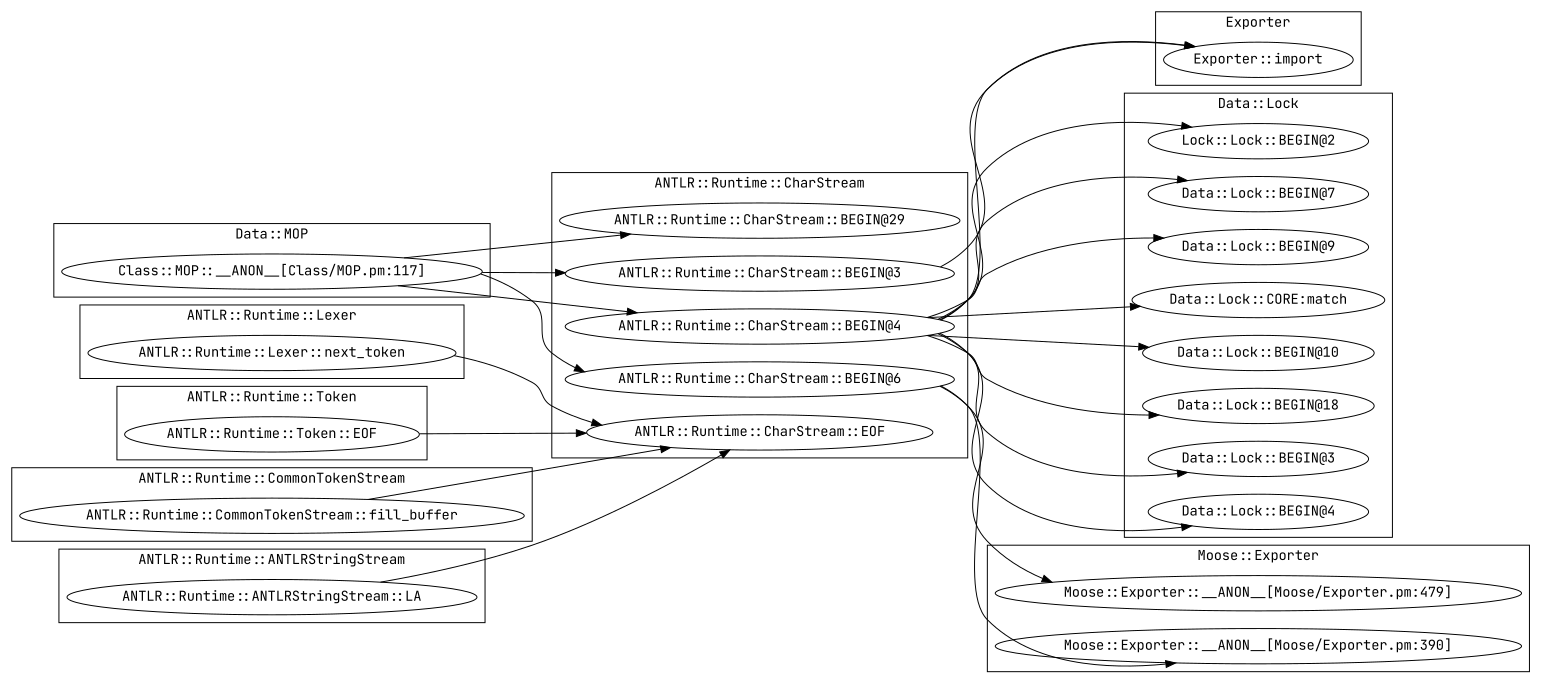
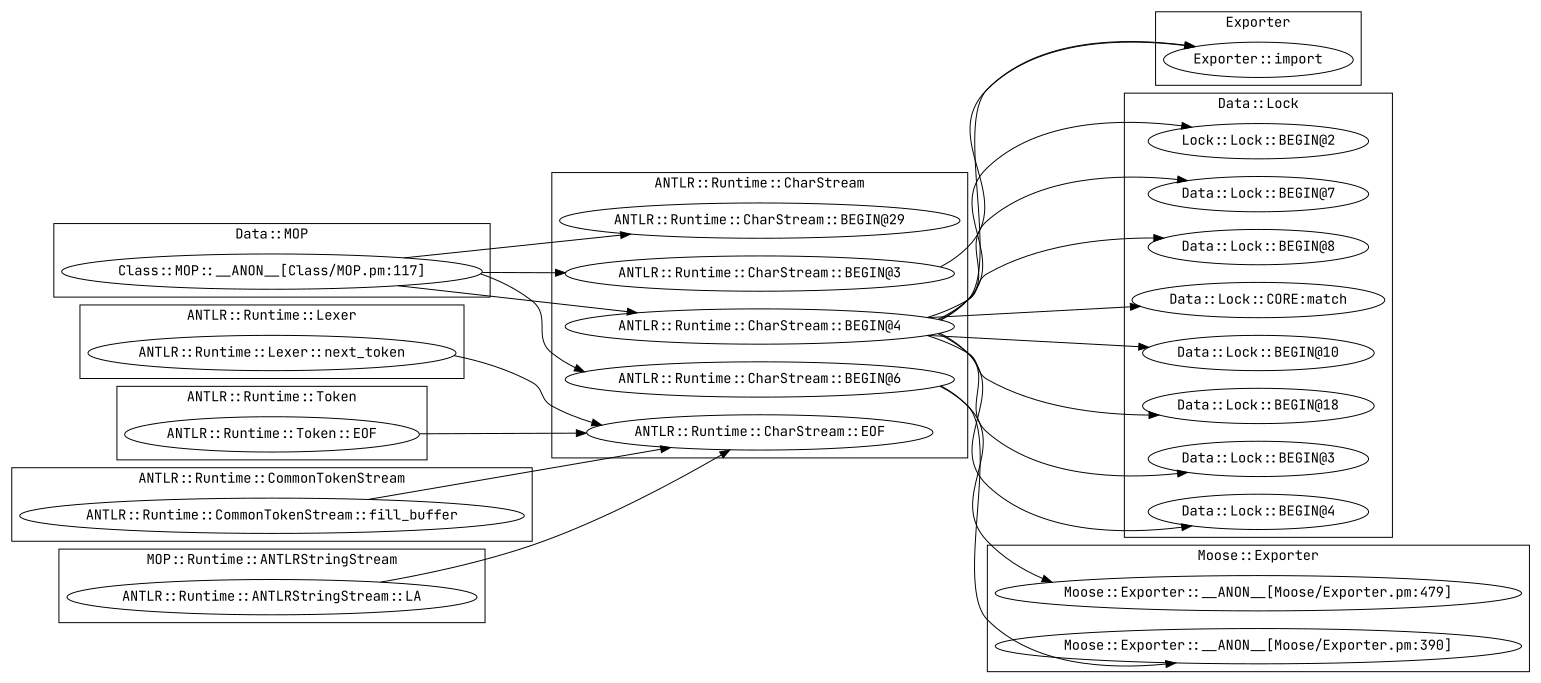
node "Data::Lock::BEGIN@9": label "Data::Lock::BEGIN@9" -> "Data::Lock::BEGIN@8"
cluster "ANTLR::Runtime::ANTLRStringStream": label "ANTLR::Runtime::ANTLRStringStream" -> "MOP::Runtime::ANTLRStringStream"
